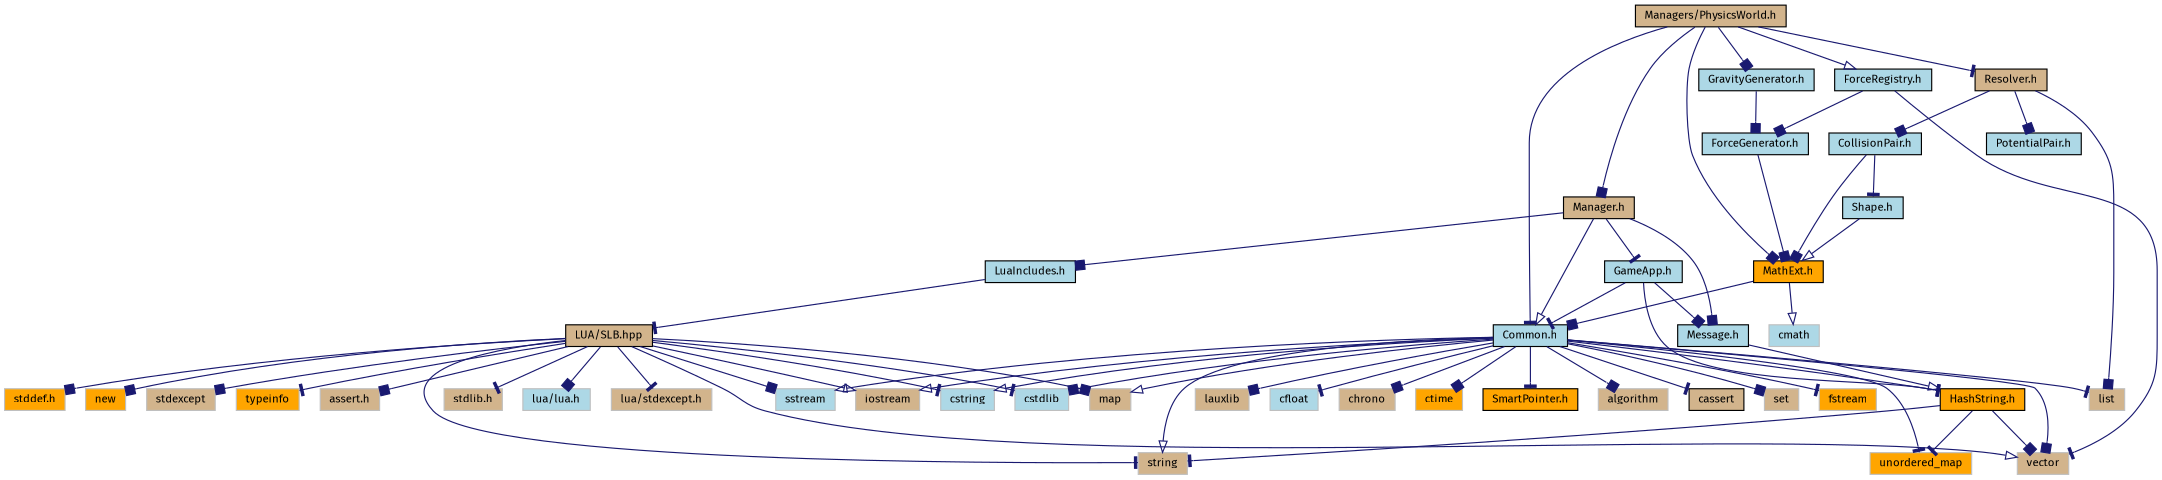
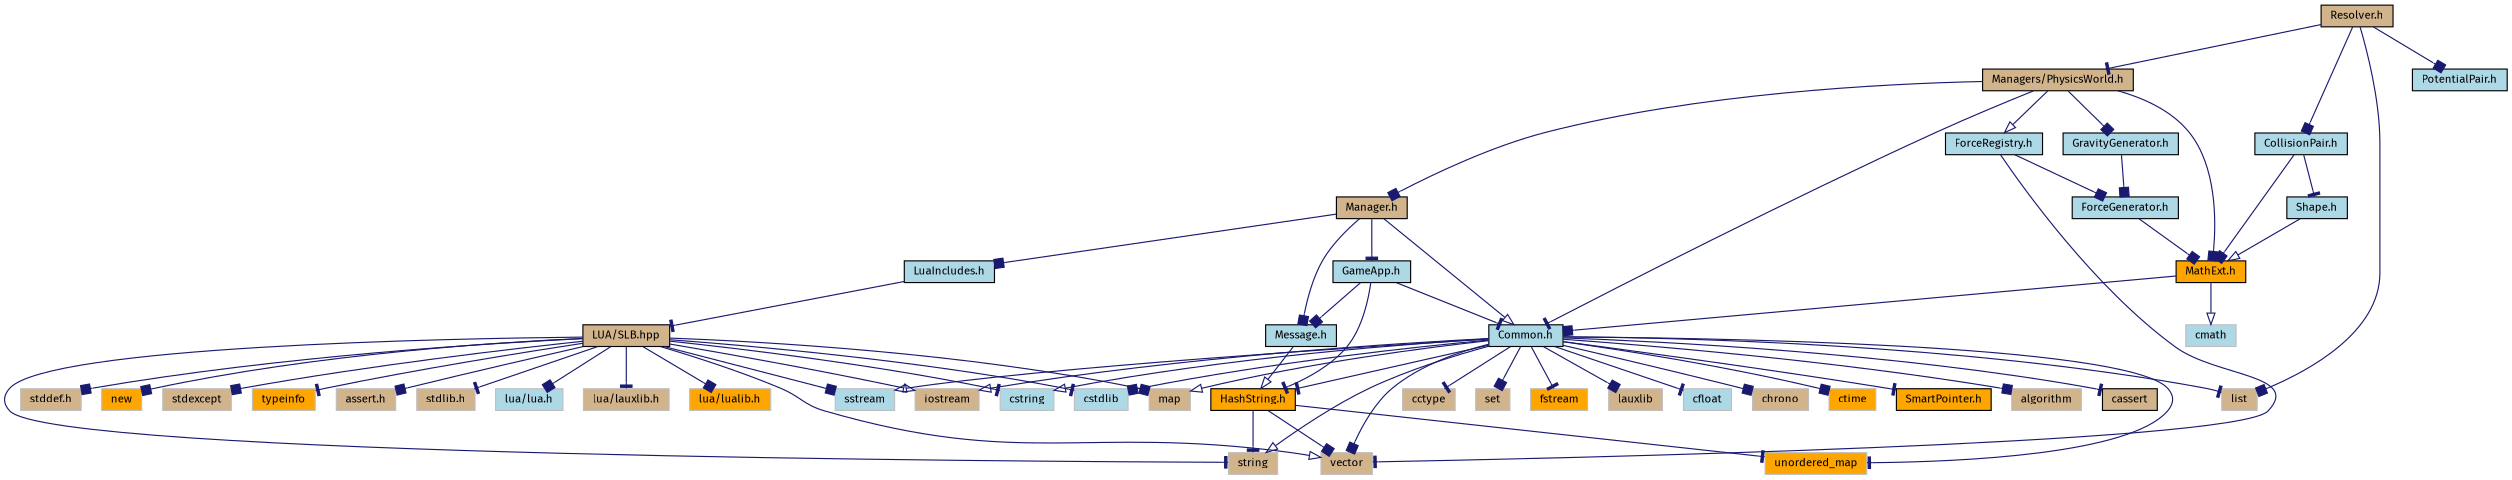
edge "Managers/PhysicsWorld.h" -> "Resolver.h": reversed
node "stddef.h": fillcolor orange -> tan
node "lua/stdexcept.h": label "lua/stdexcept.h" -> "lua/lauxlib.h"
node "lua/lualib.h": added
node "cctype": added
